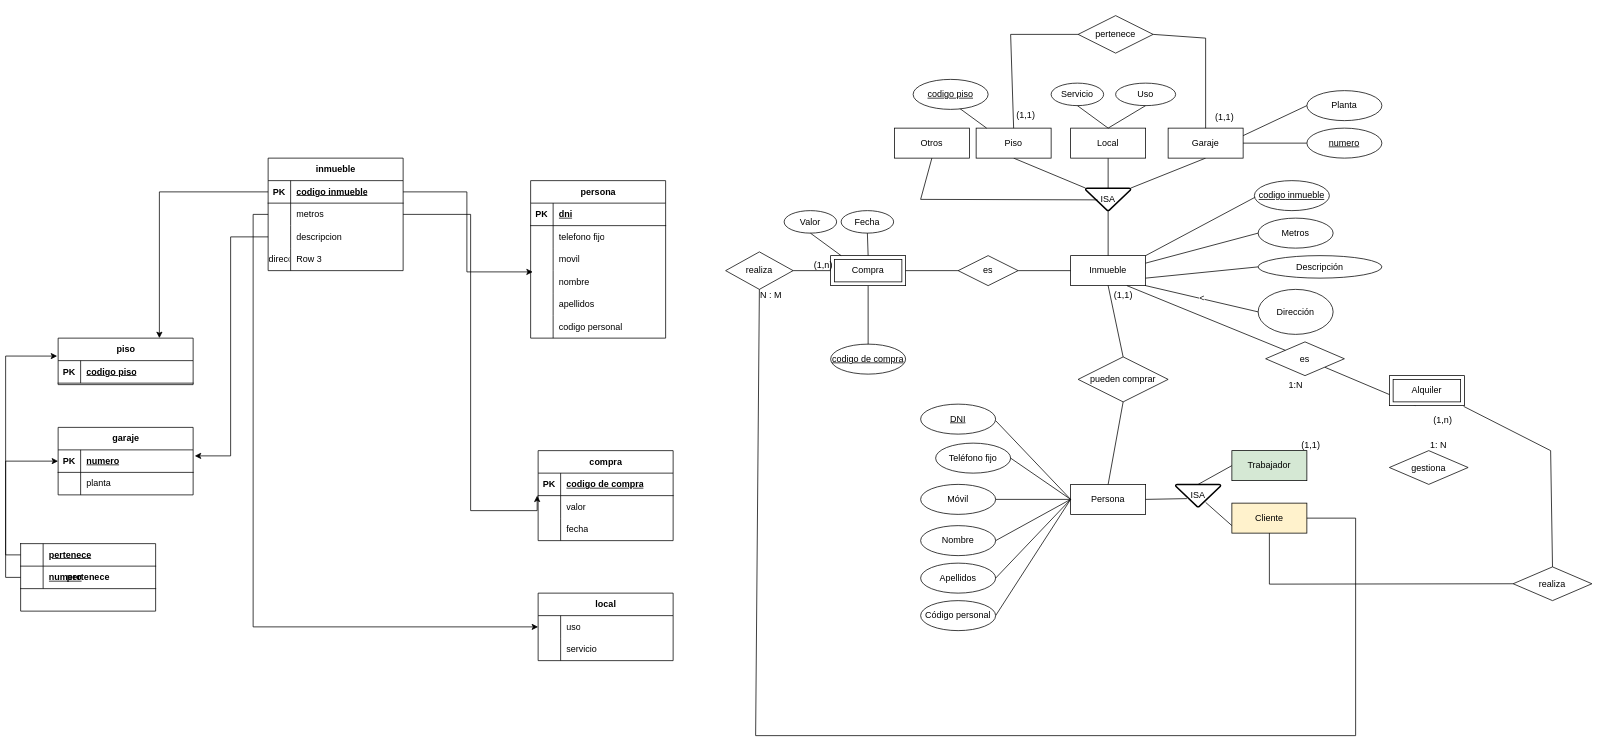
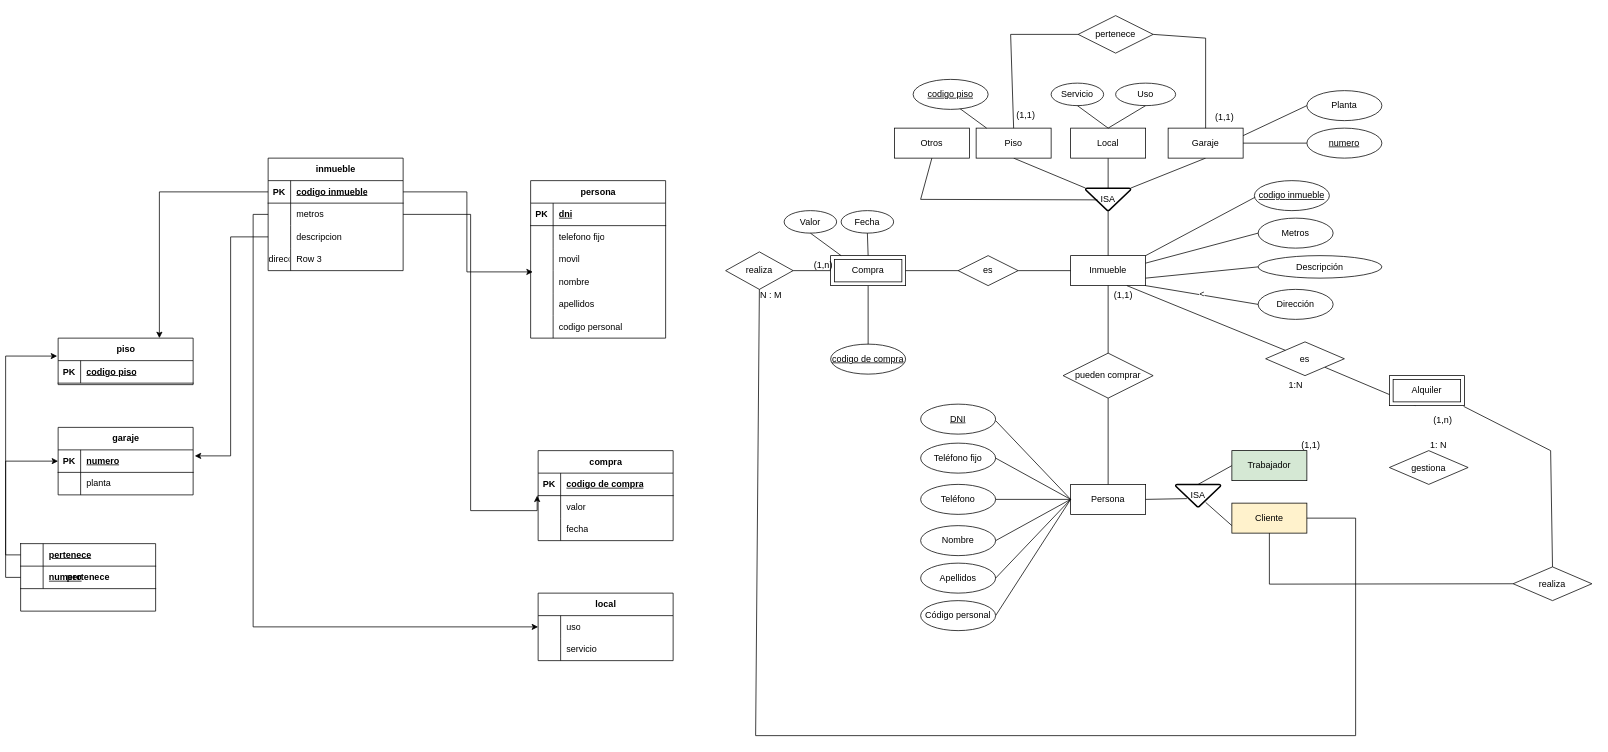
node "Dirección": size 75x45 -> 75x30
node "pueden comprar": moved (1123, 379) -> (1108, 375)
node "Teléfono fijo": moved (973, 458) -> (958, 458)
node "Móvil": label "Móvil" -> "Teléfono"
